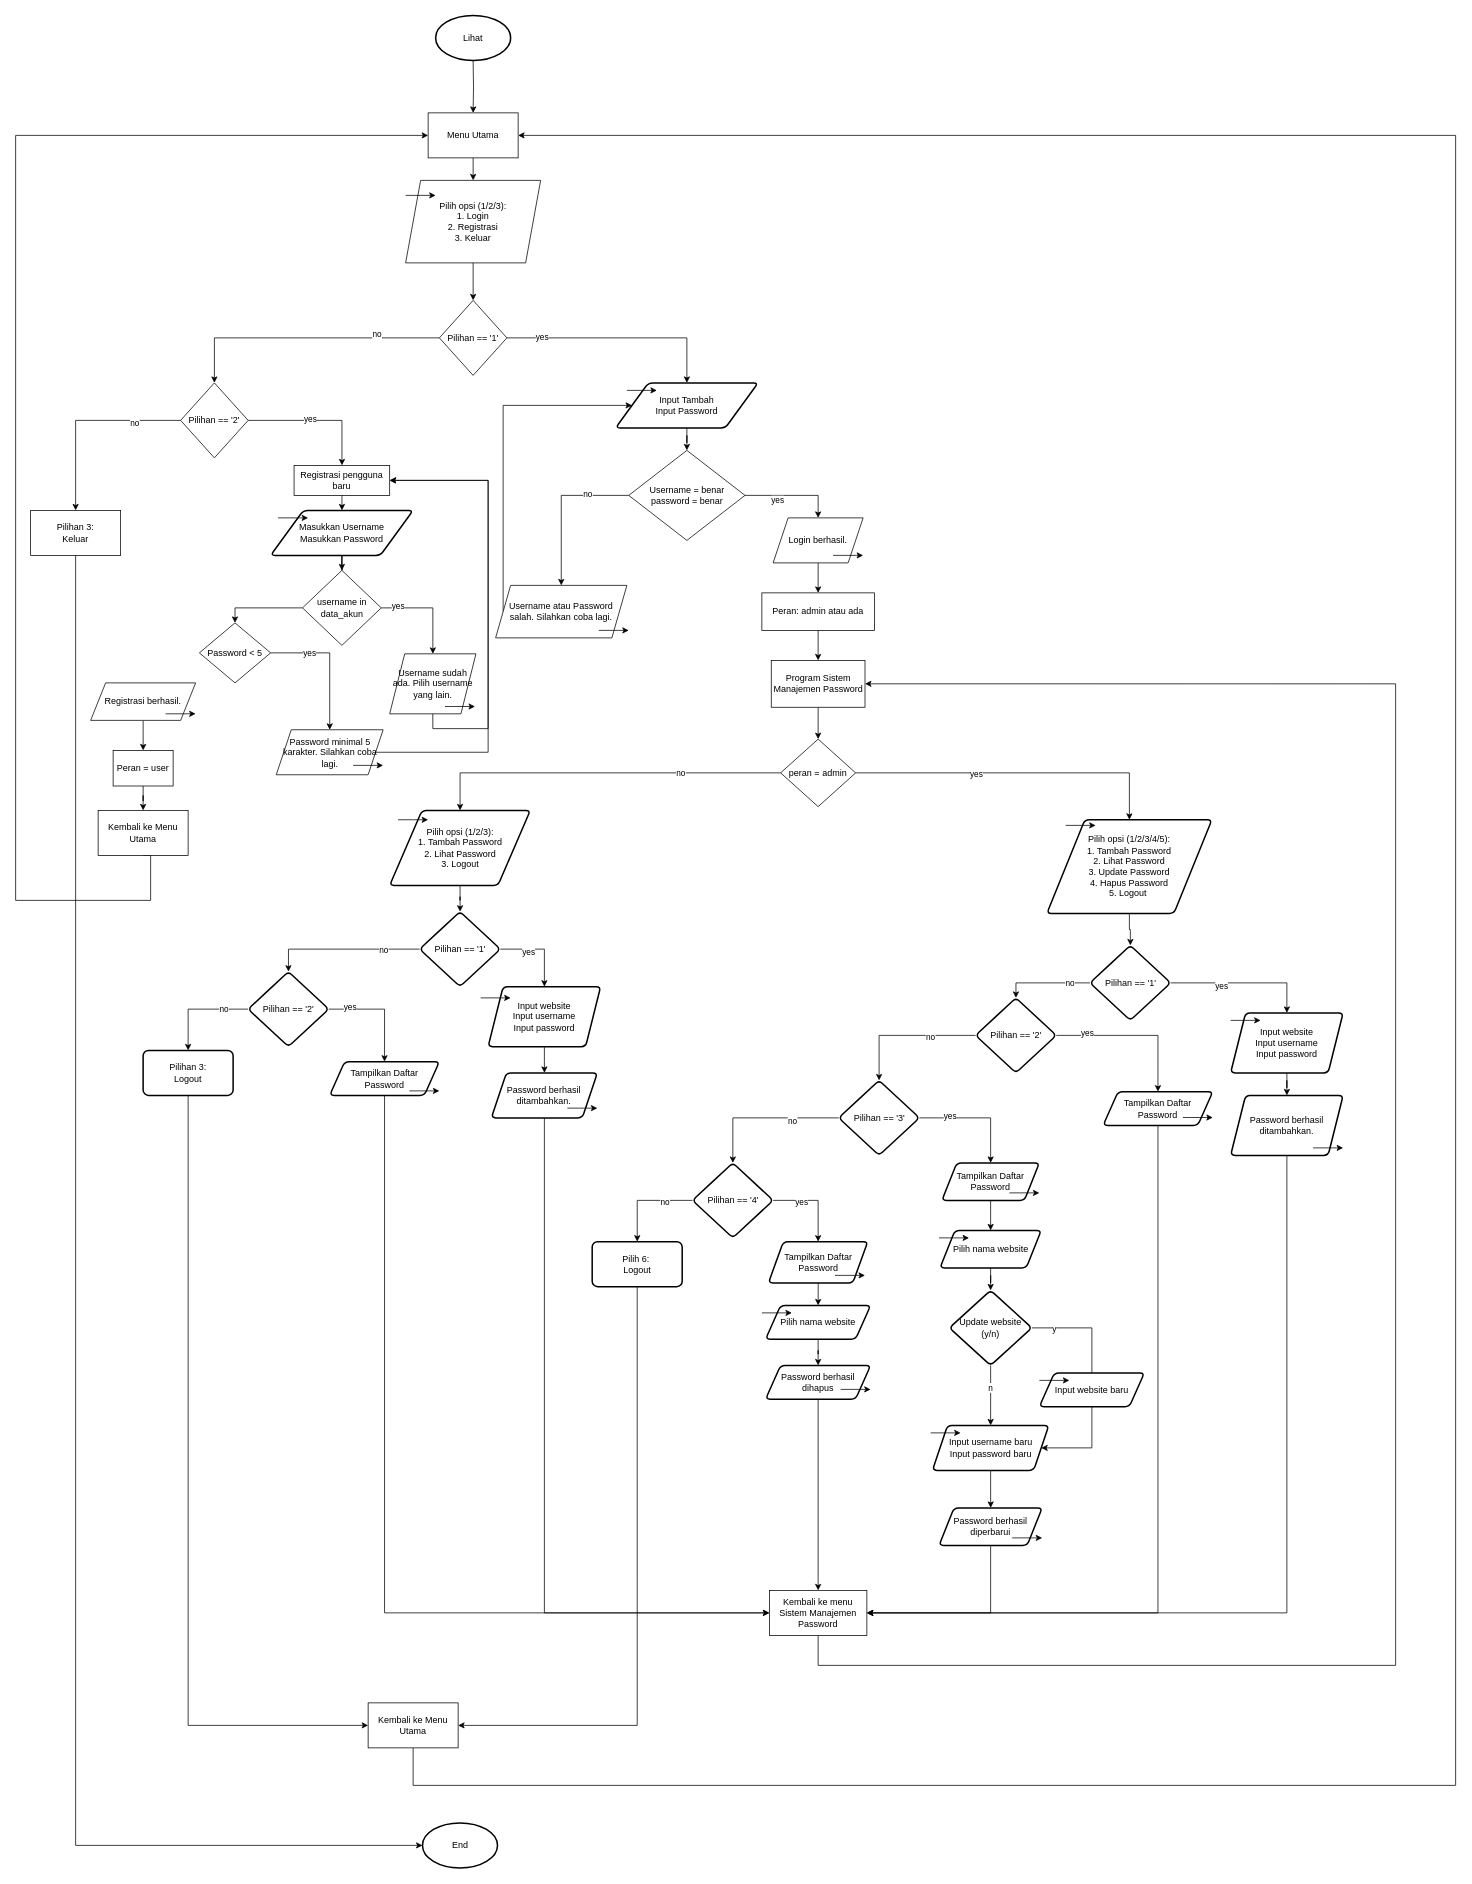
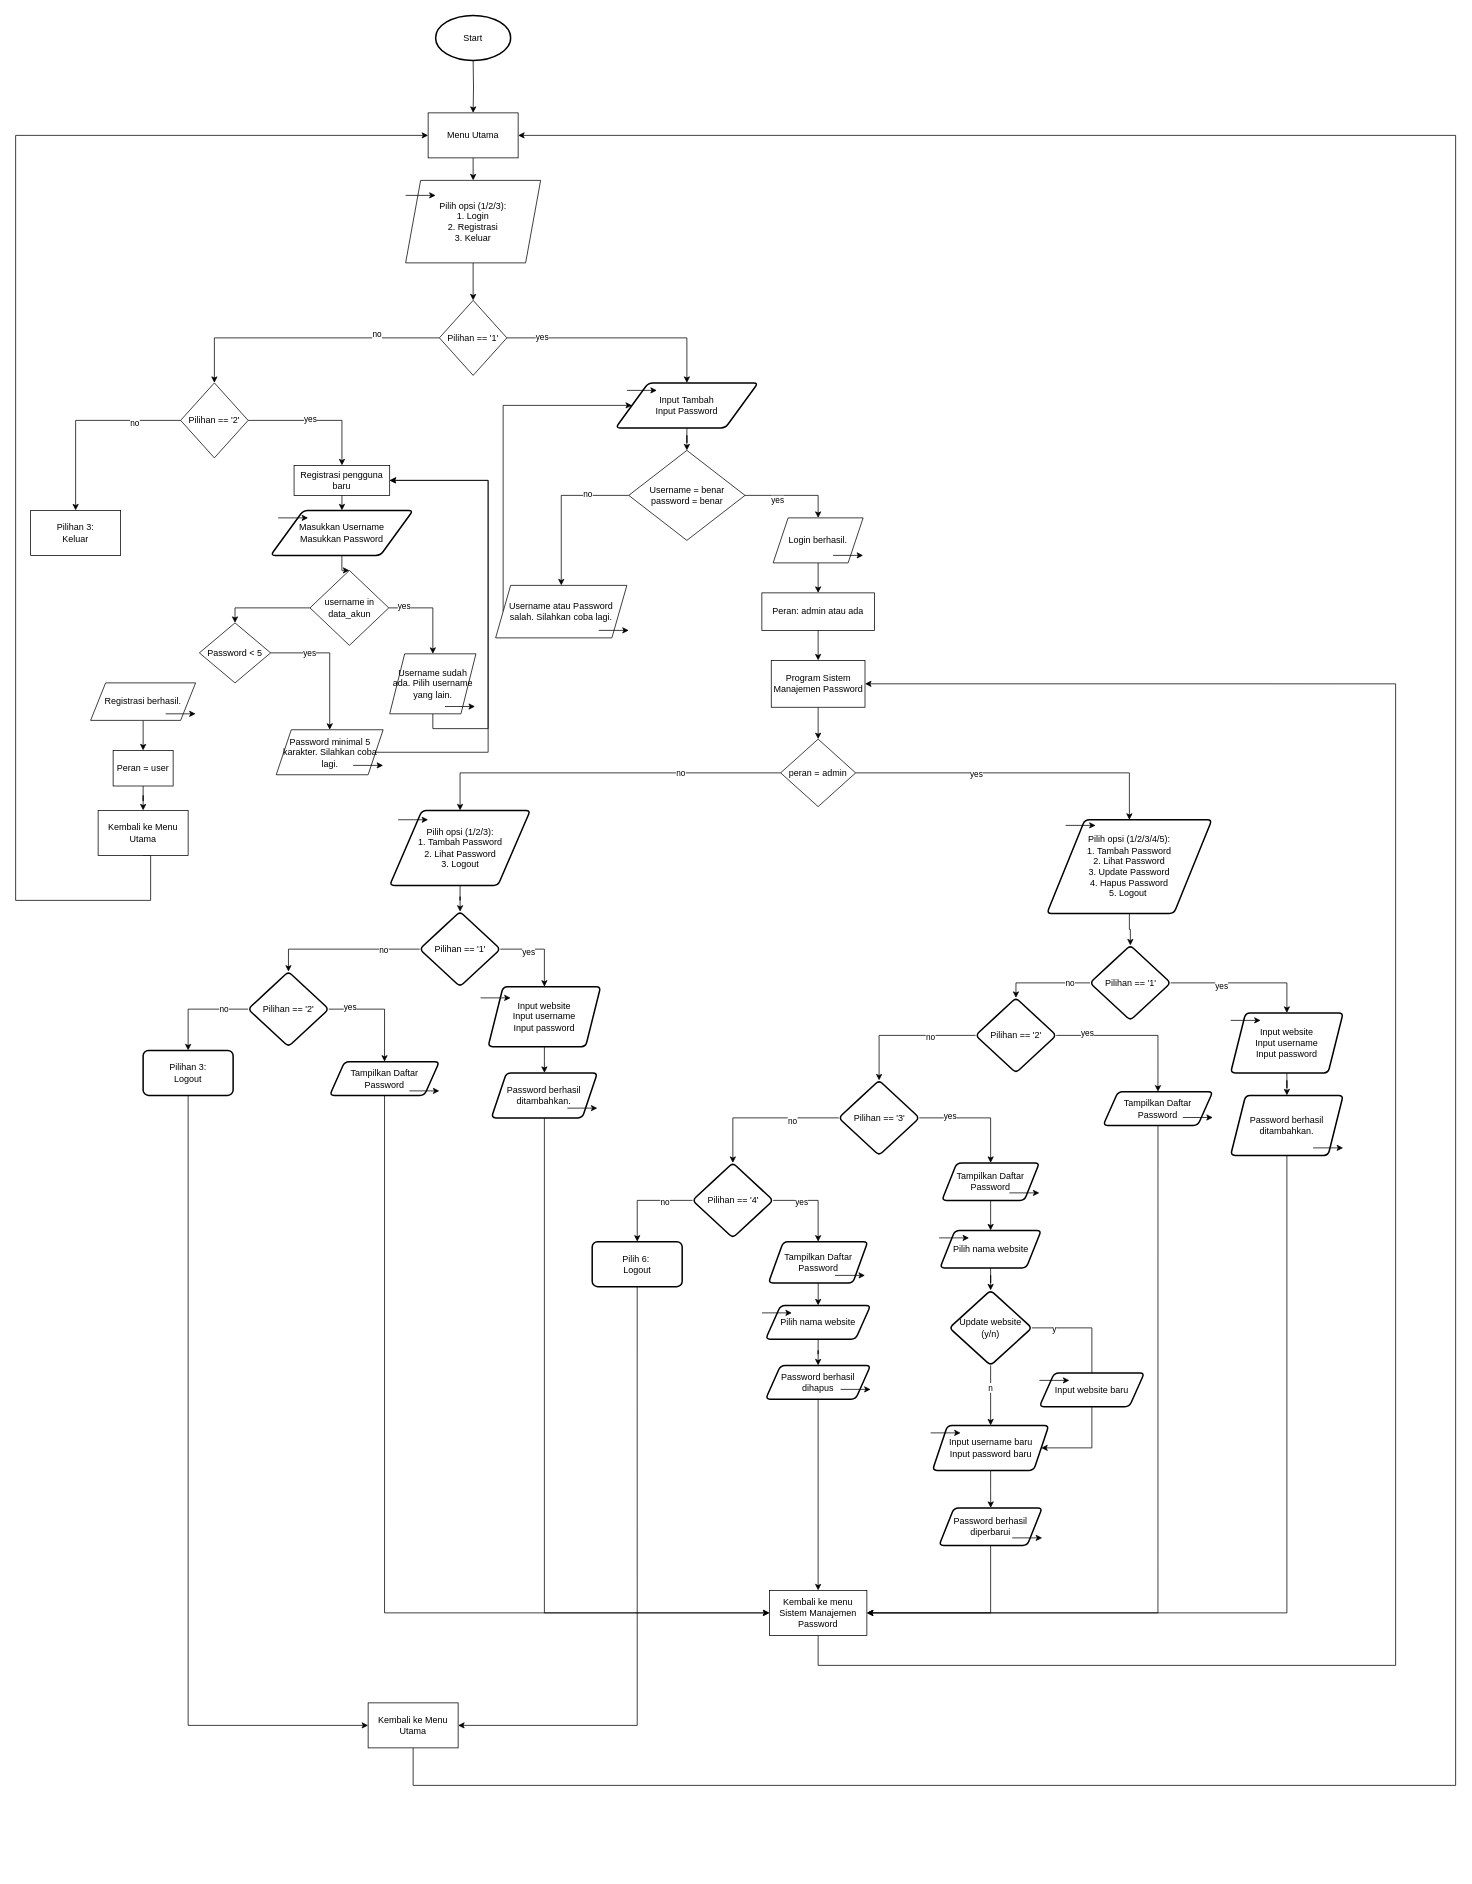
node "Lihat": label "Lihat" -> "Start"
node "username in data_akun": moved (342, 608) -> (349, 608)
edge "Pilihan 3: Keluar" -> "End": removed
node "End": removed
